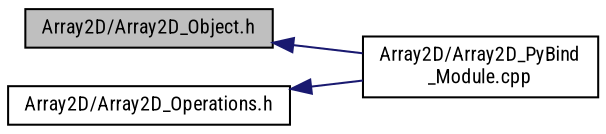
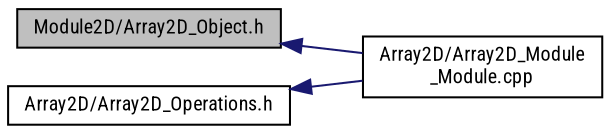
node "Array2D/Array2D_Object.h": label "Array2D/Array2D_Object.h" -> "Module2D/Array2D_Object.h"
node "Array2D/Array2D_PyBind _Module.cpp": label "Array2D/Array2D_PyBind _Module.cpp" -> "Array2D/Array2D_Module _Module.cpp"
